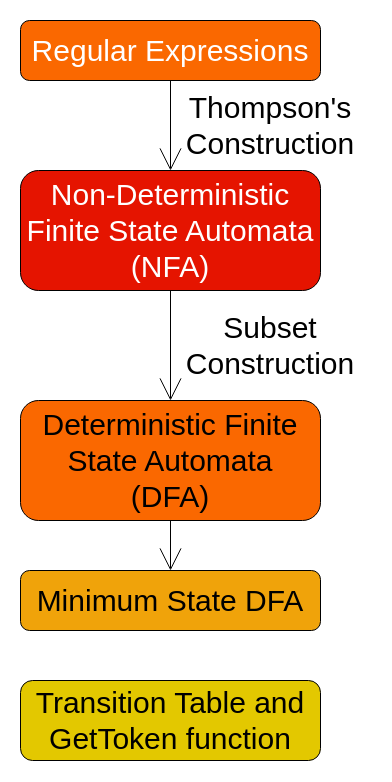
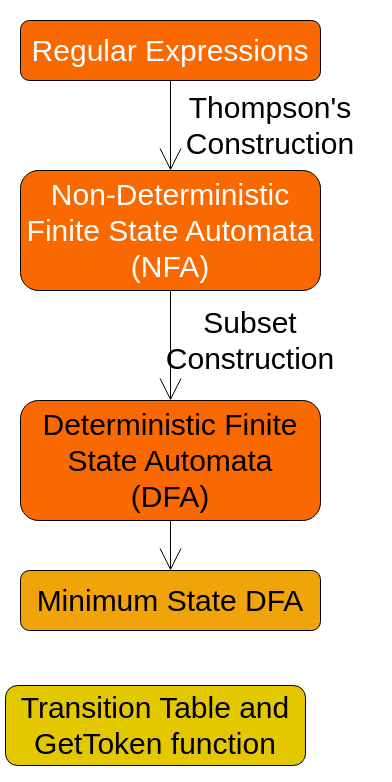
node "Non-Deterministic Finite State Automata (NFA)": fillcolor #e51400 -> #fa6800
node "Subset Construction": moved (271, 346) -> (251, 341)
node "Transition Table and GetToken function": moved (171, 721) -> (156, 726)
